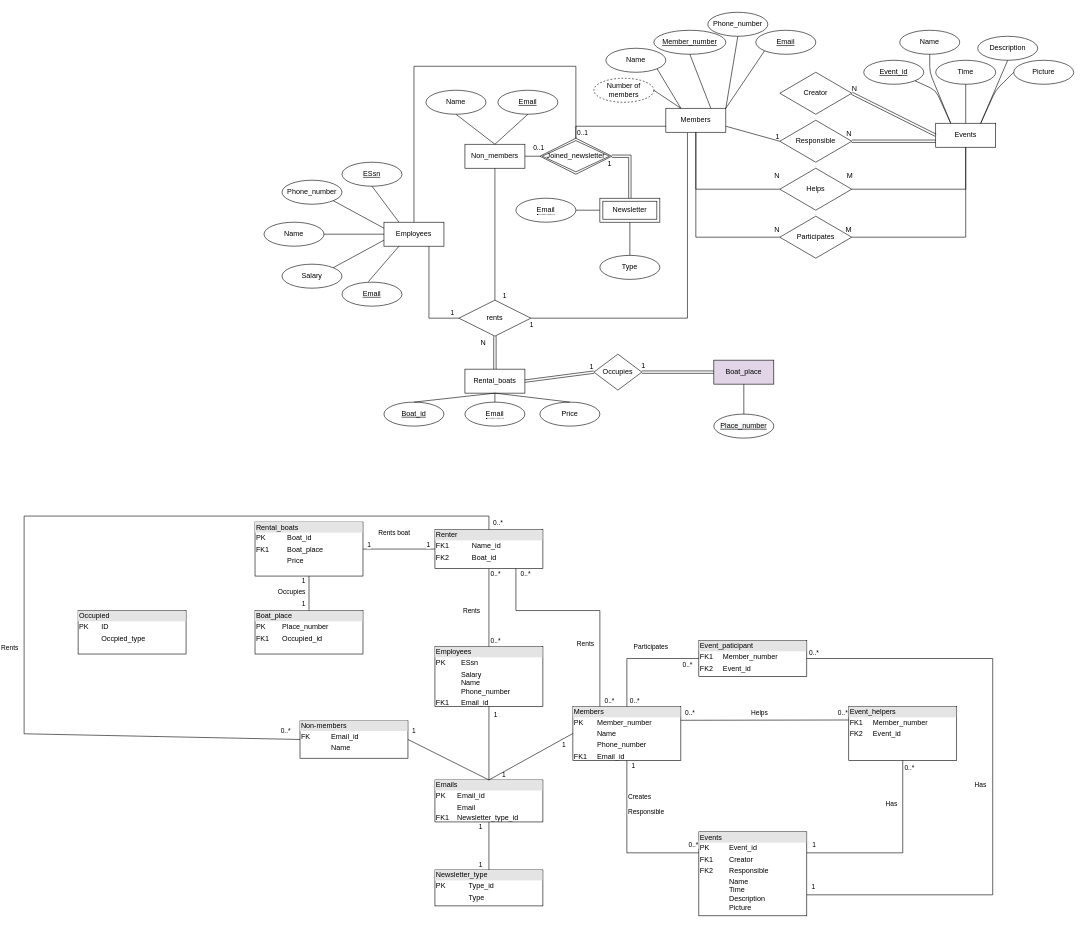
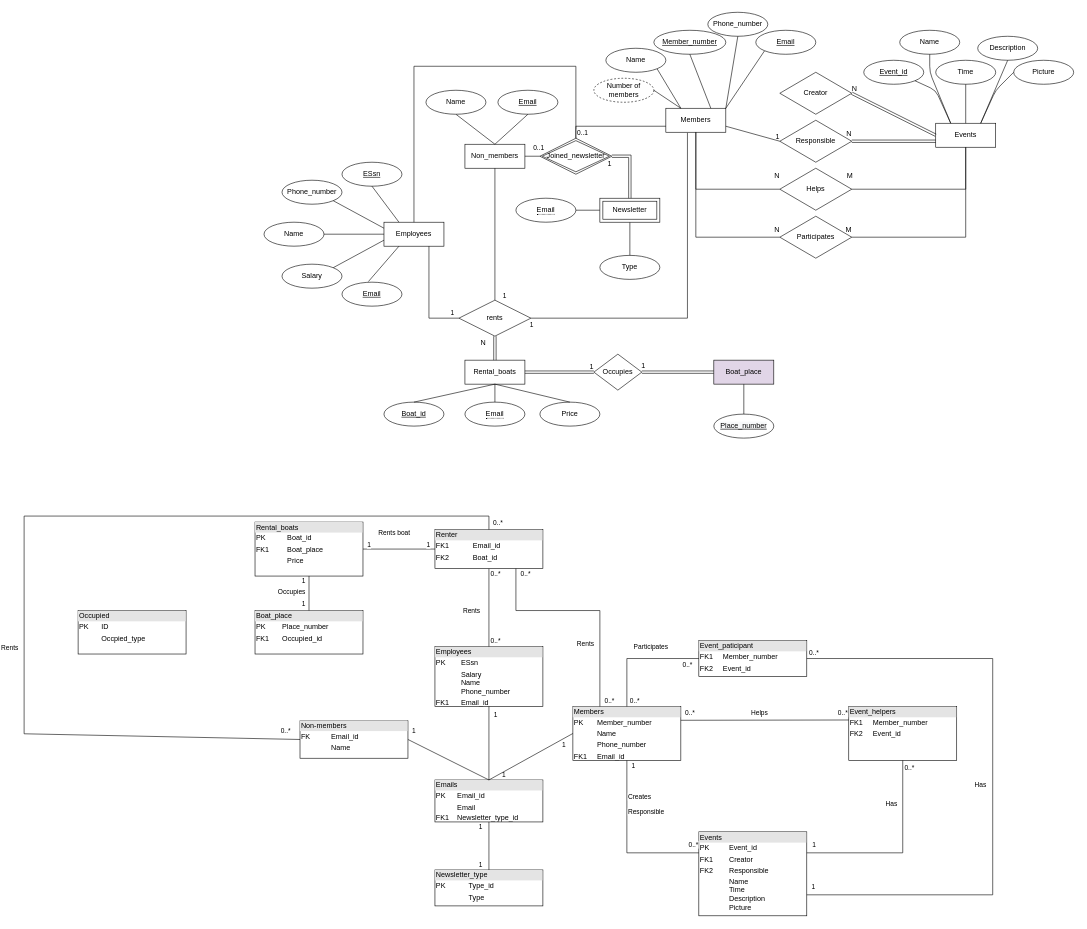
node "Rental_boats": moved (495, 381) -> (495, 372)
node "Renter FK1 Name_id FK2 Boat_id": label "Renter FK1 Name_id FK2 Boat_id" -> "Renter FK1 Email_id FK2 Boat_id"
